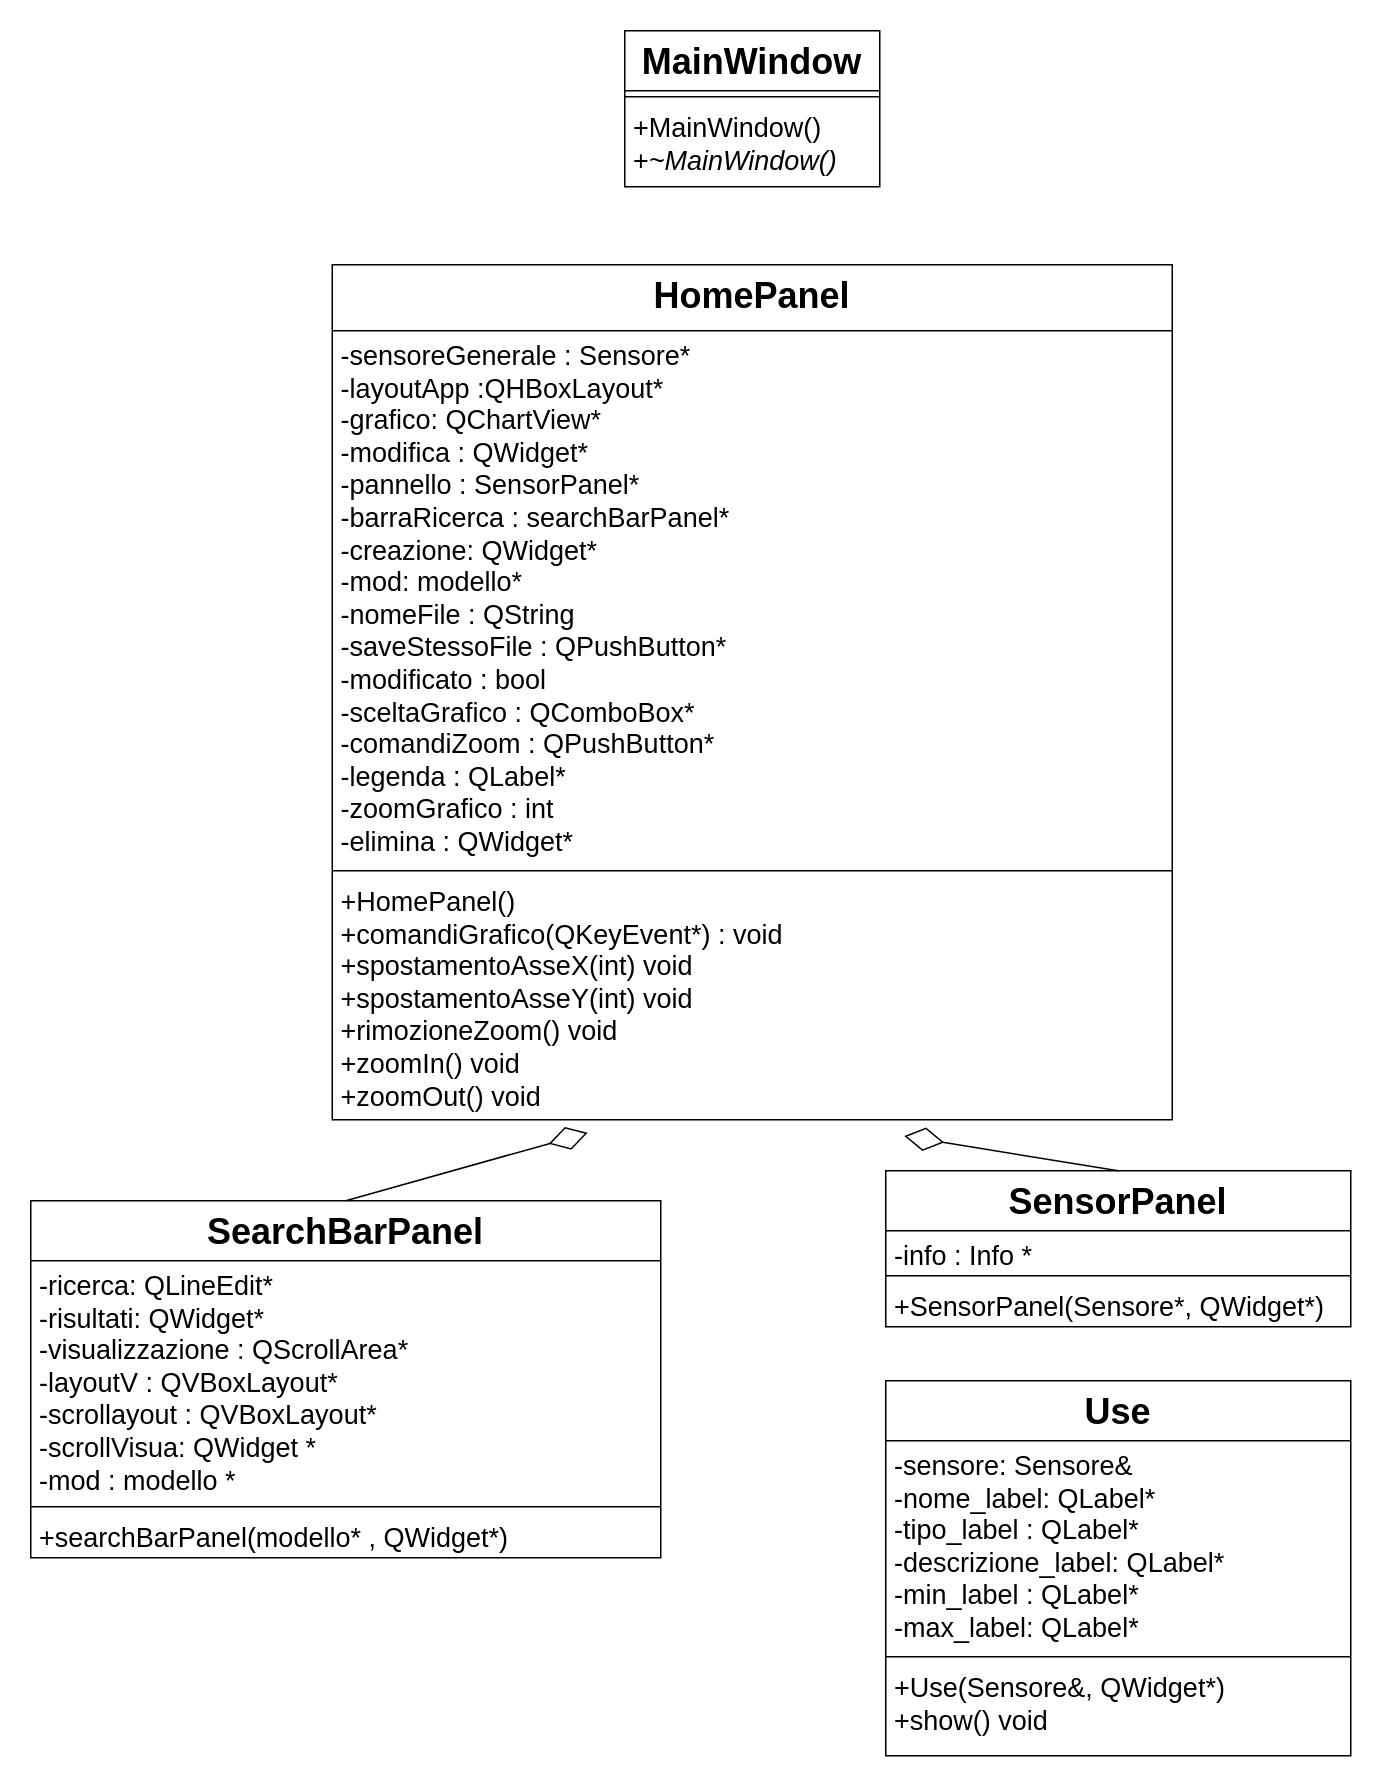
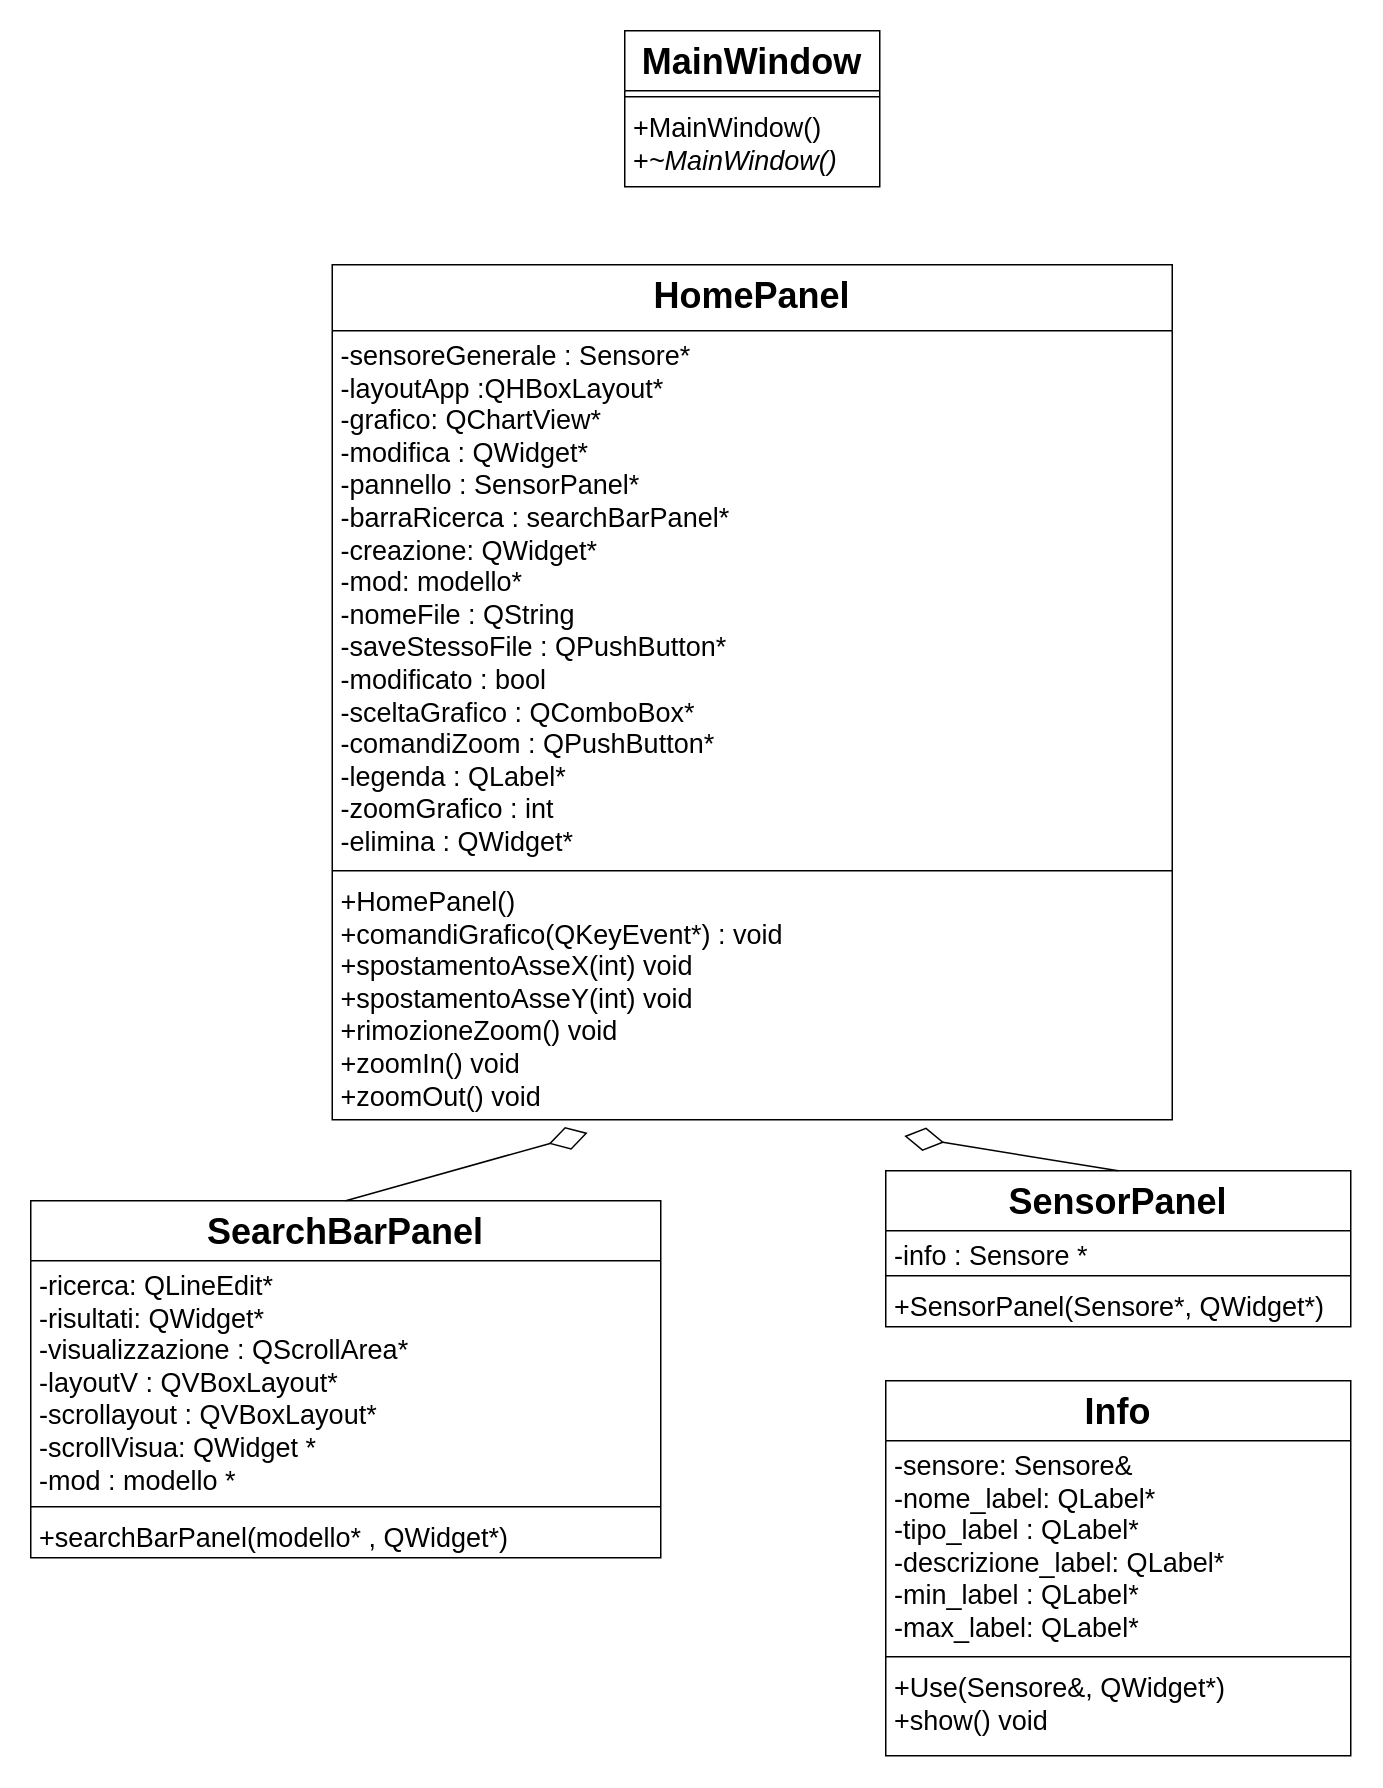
node "-info : Info *": label "-info : Info *" -> "-info : Sensore *"
node "Use": label "Use" -> "Info"
